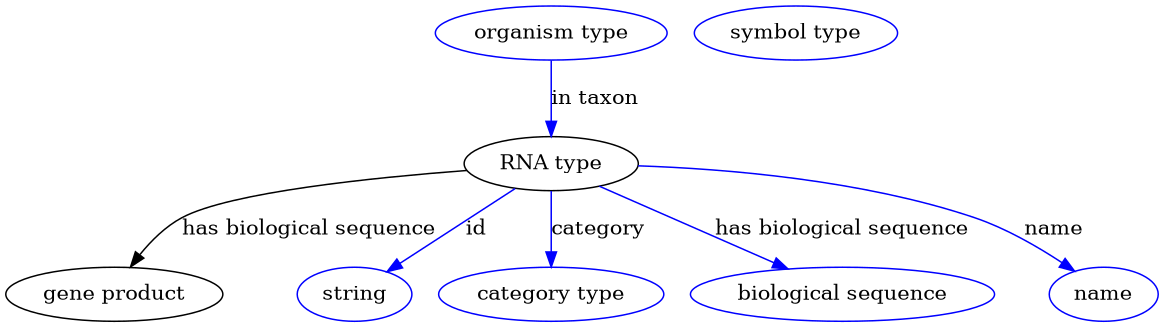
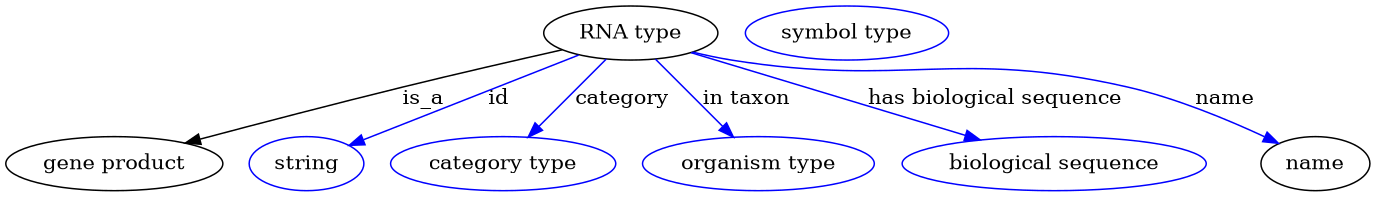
edge "organism type" -> "RNA type": reversed
edge "RNA type" -> "gene product": label "has biological sequence" -> "is_a"
node "name": color blue -> black
